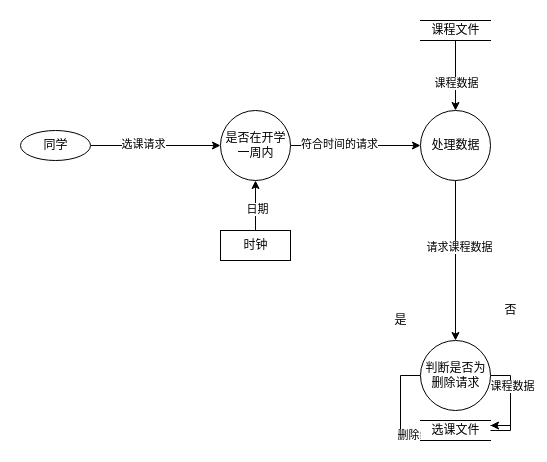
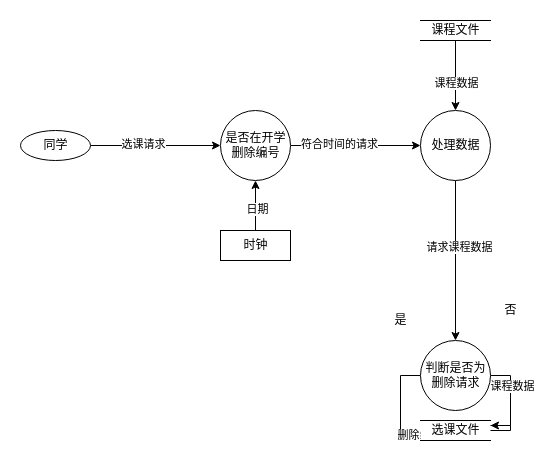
node "是否在开学 一周内": label "是否在开学 一周内" -> "是否在开学 删除编号"
